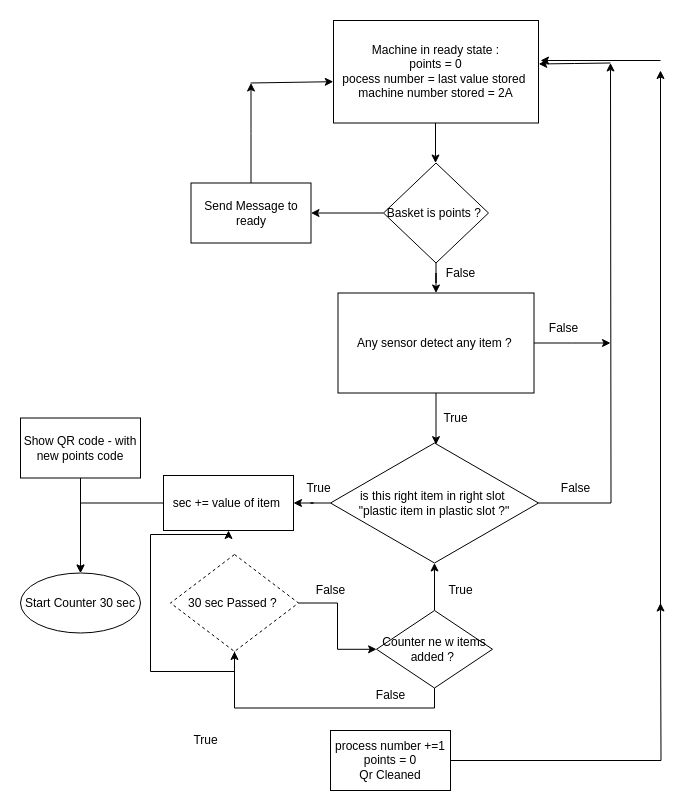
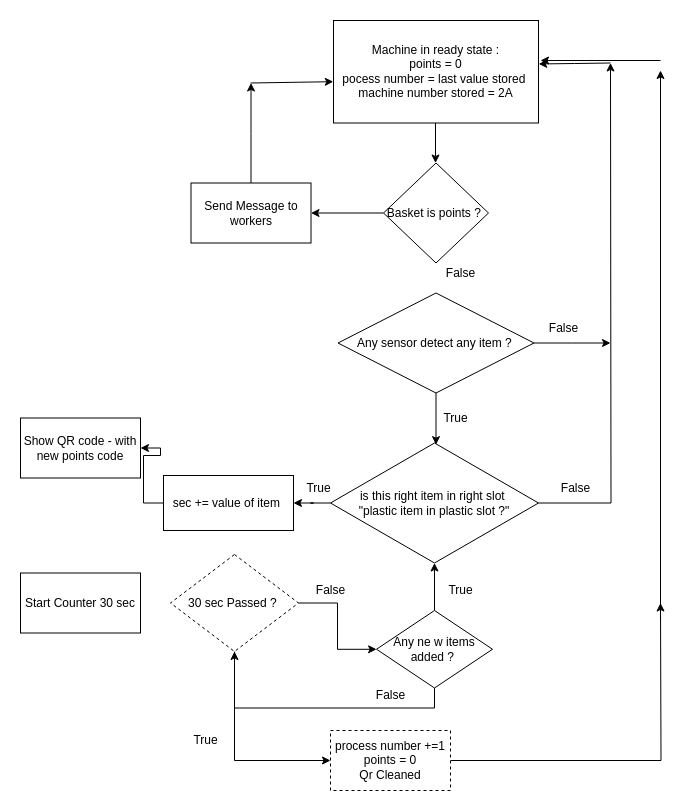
node "Send Message to ready": label "Send Message to ready" -> "Send Message to workers"
edge "Basket is points ?" -> "Any sensor detect any item ?": removed
node "Any sensor detect any item ?": shape rectangle -> diamond
edge "Show QR code - with new points code" -> "Start Counter 30 sec": removed
edge "sec += value of item" -> "Start Counter 30 sec": now "sec += value of item" -> "Show QR code - with new points code"
node "Start Counter 30 sec": shape ellipse -> rectangle
edge "30 sec Passed ?" -> "sec += value of item": now "30 sec Passed ?" -> "process number +=1 points = 0 Qr Cleaned"
node "Counter ne w items added ?": label "Counter ne w items added ?" -> "Any ne w items added ?"
node "process number +=1 points = 0 Qr Cleaned": style solid -> dashed
